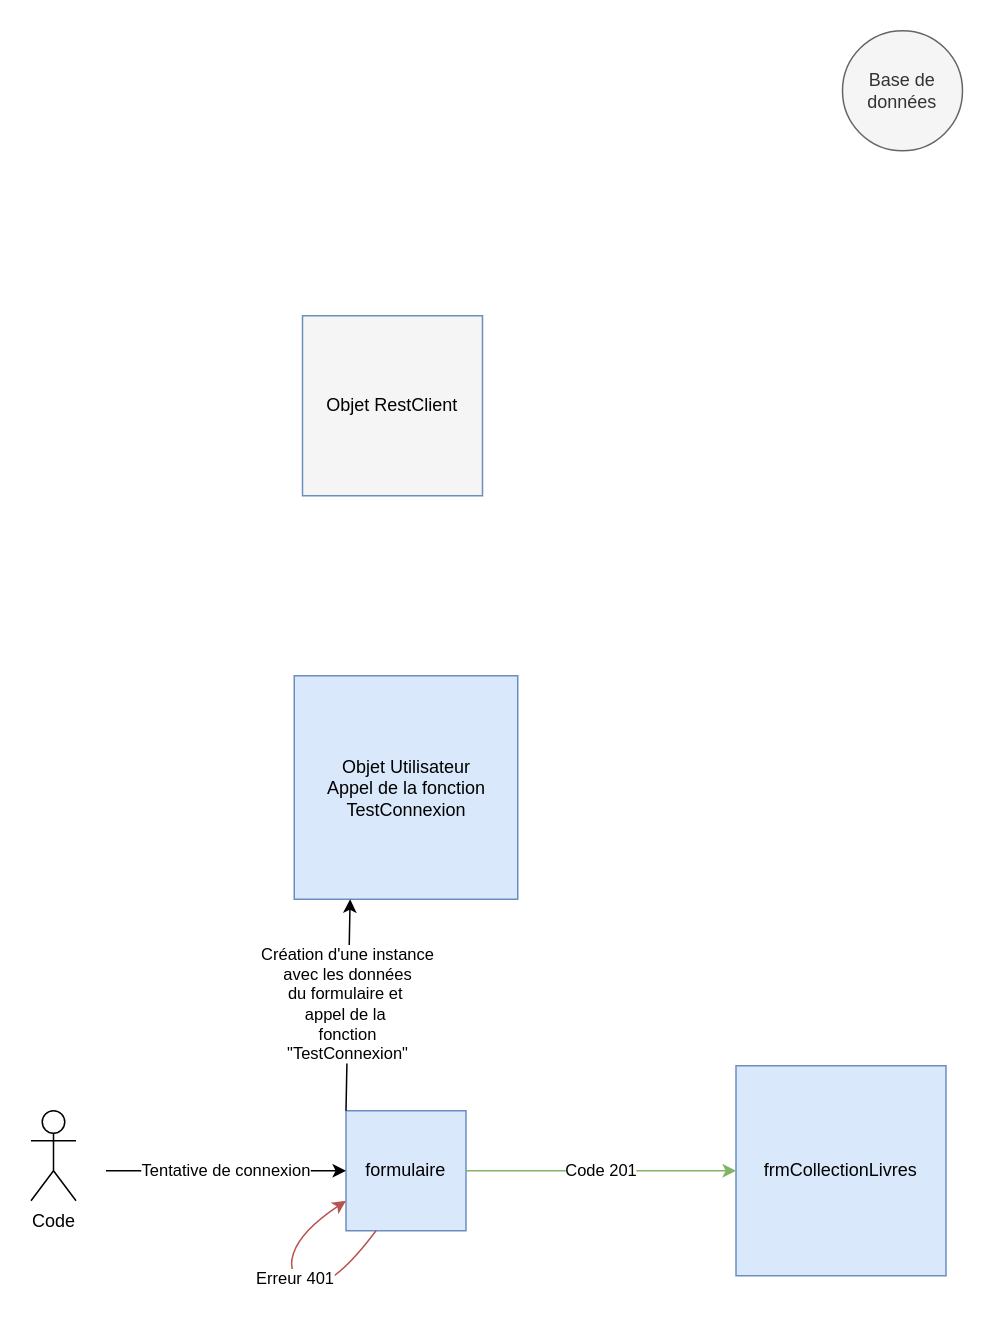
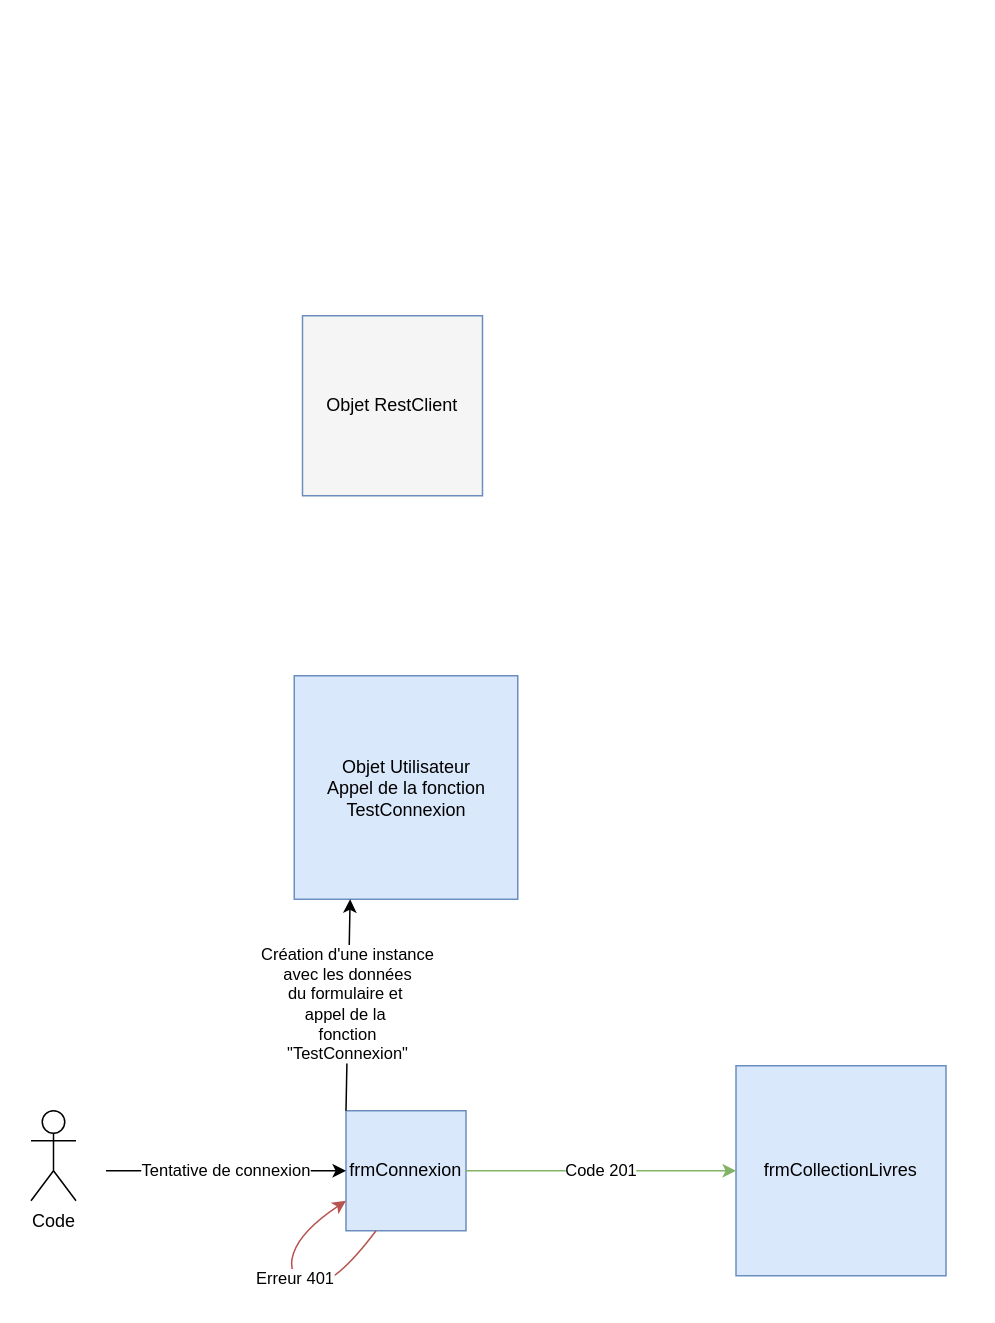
node "Base de données": removed
node "formulaire": label "formulaire" -> "frmConnexion"
